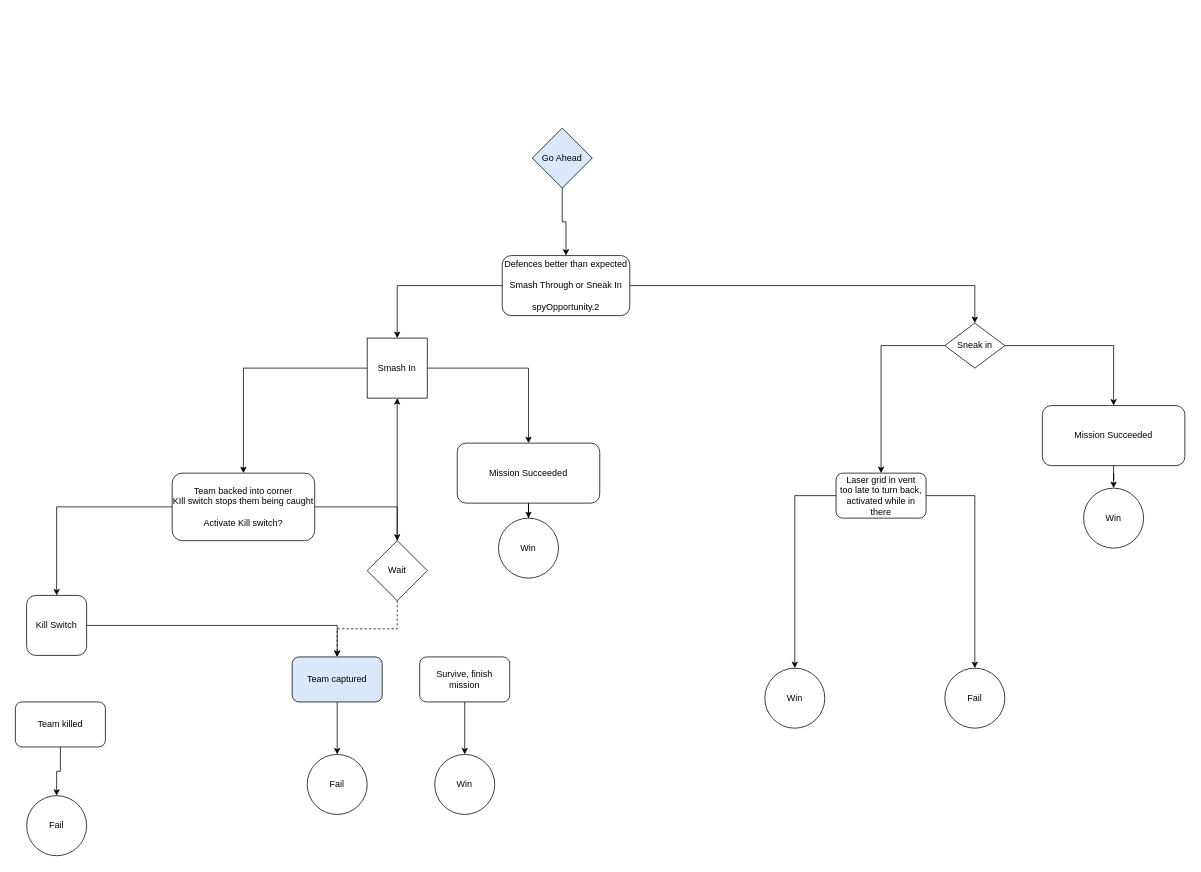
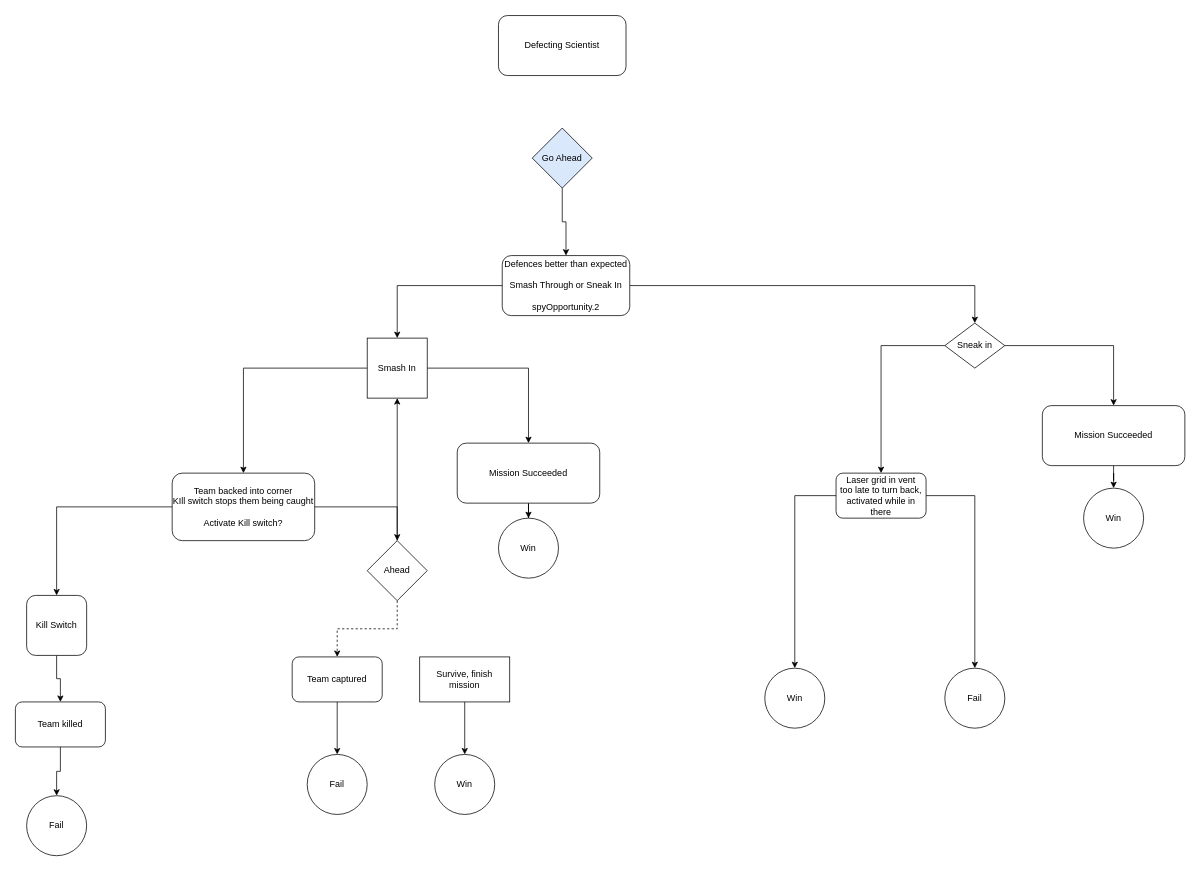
node "Defecting Scientist": added
node "Wait": label "Wait" -> "Ahead"
edge "Kill Switch" -> "Team captured": now "Kill Switch" -> "Team killed"
node "Team captured": fillcolor #dae8fc -> #ffffff
node "Survive, finish mission": shape rounded rectangle -> rectangle
